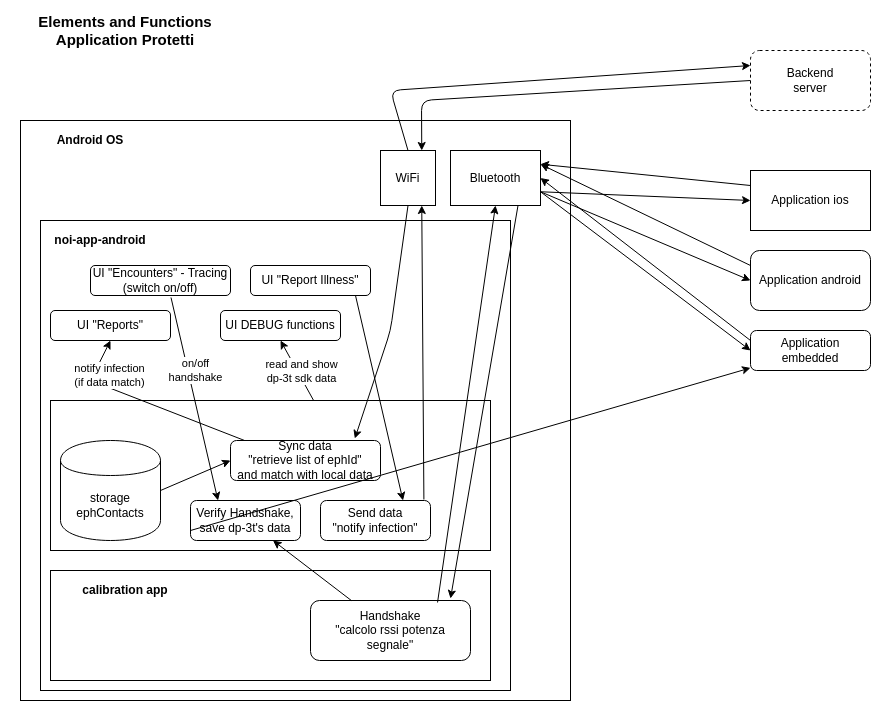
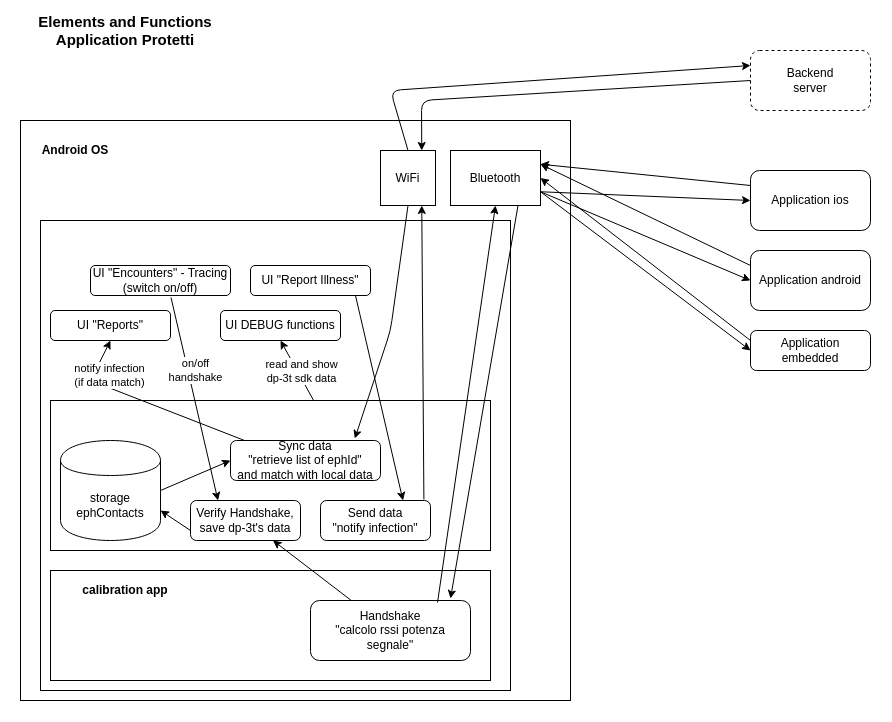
node "Android OS": moved (91, 141) -> (76, 151)
node "Application ios": shape rectangle -> rounded rectangle
node "noi-app-android": removed
edge "Verify Handshake, save dp-3t's data" -> "Application embedded": now "Verify Handshake, save dp-3t's data" -> "storage ephContacts"
